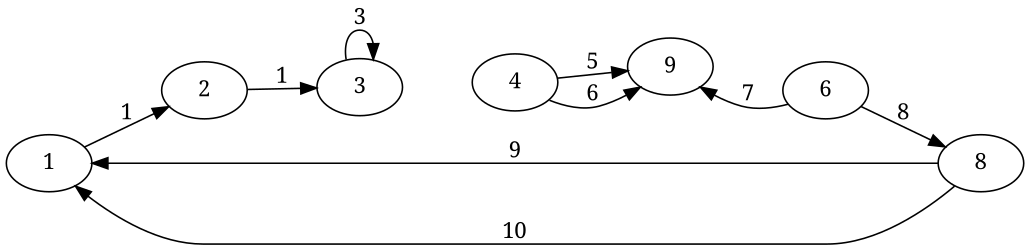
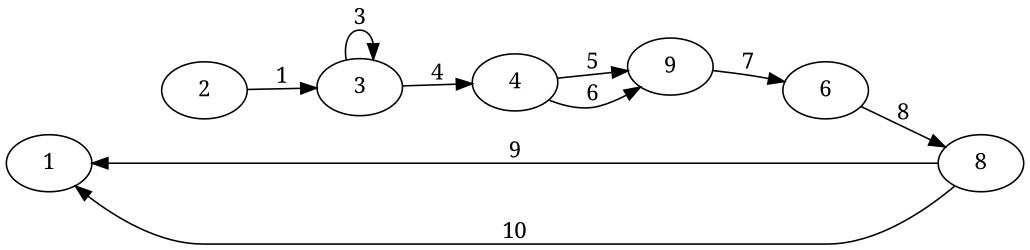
edge "3" -> "4": added, label "4"
edge "6" -> "9": reversed
edge "1" -> "2": removed, label "1"
